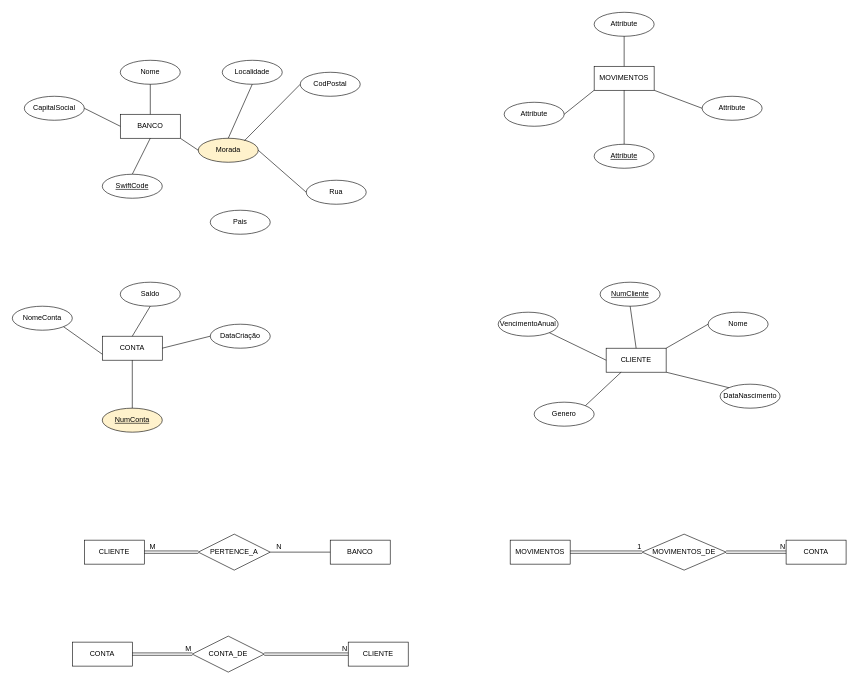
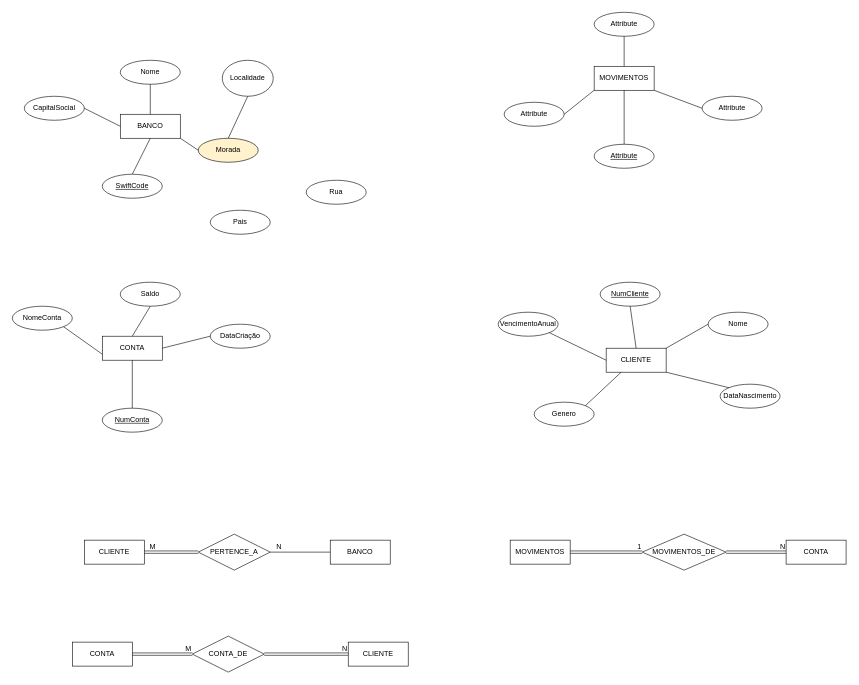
node "Localidade": size 60x24 -> 51x36
node "CodPostal": removed
edge "CodPostal" -- "Morada": removed
edge "Morada" -- "Rua": removed
node "NumConta": fillcolor #fff2cc -> #ffffff
